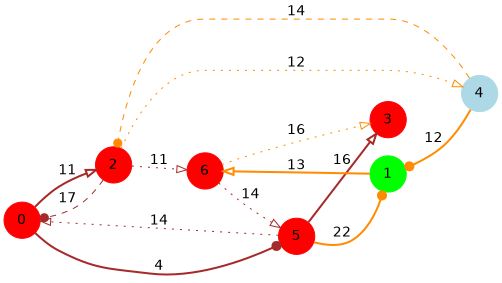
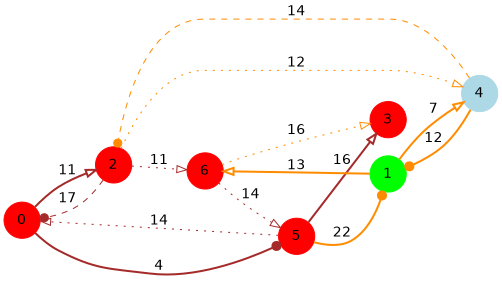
edge "1" -> "4": added, label "7"
